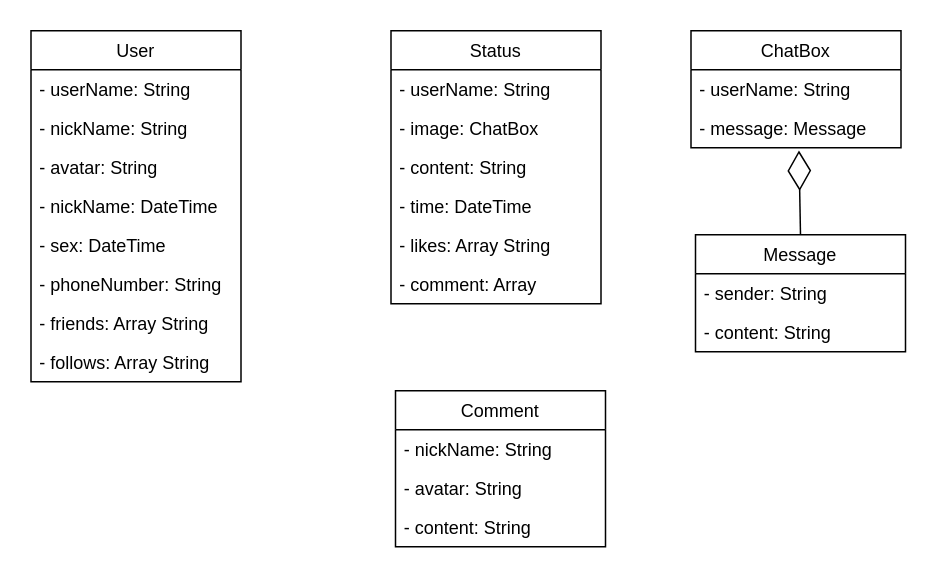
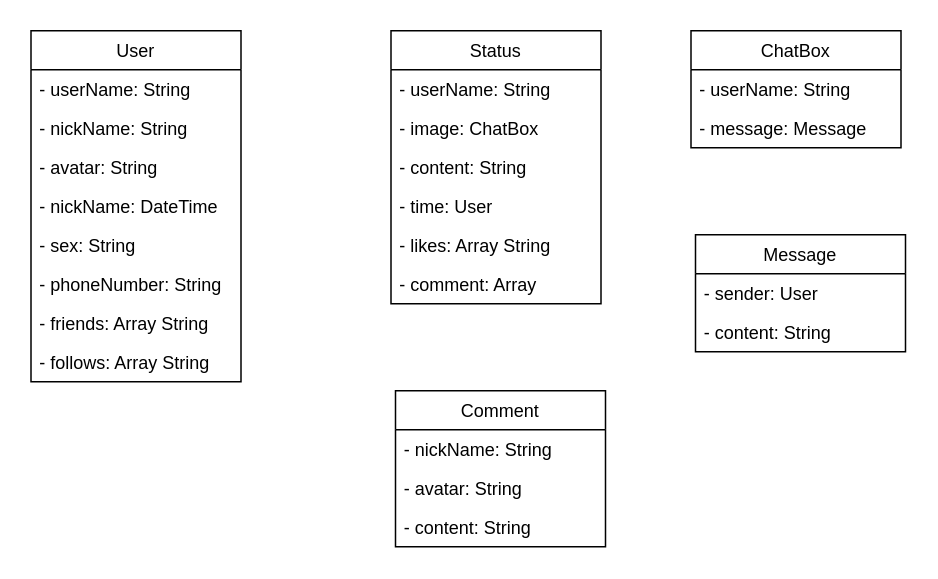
node "- time: DateTime": label "- time: DateTime" -> "- time: User"
edge "Message" -> "- message: Message": removed
node "- sex: DateTime": label "- sex: DateTime" -> "- sex: String"
node "- sender: String": label "- sender: String" -> "- sender: User"
